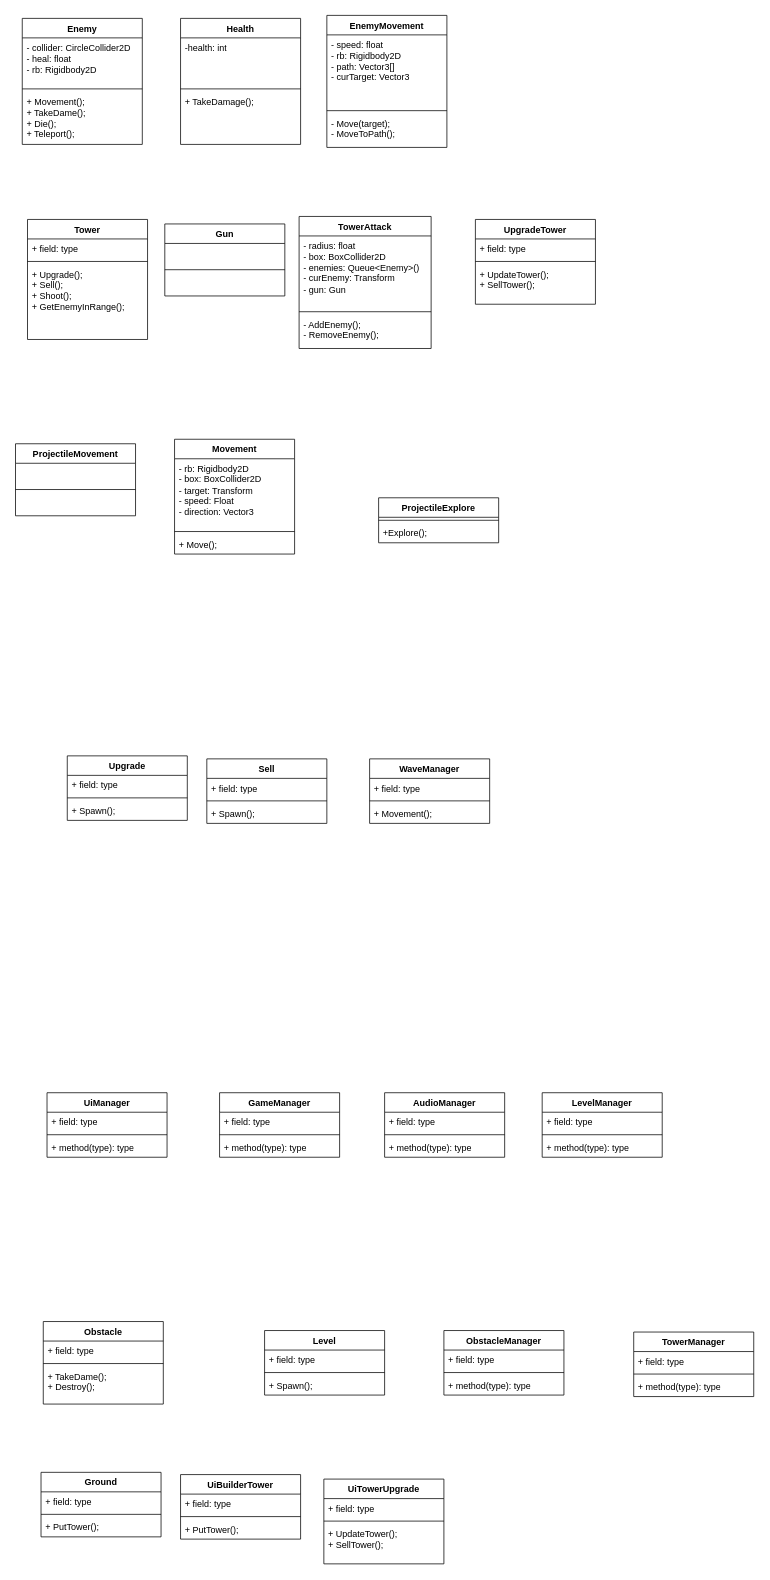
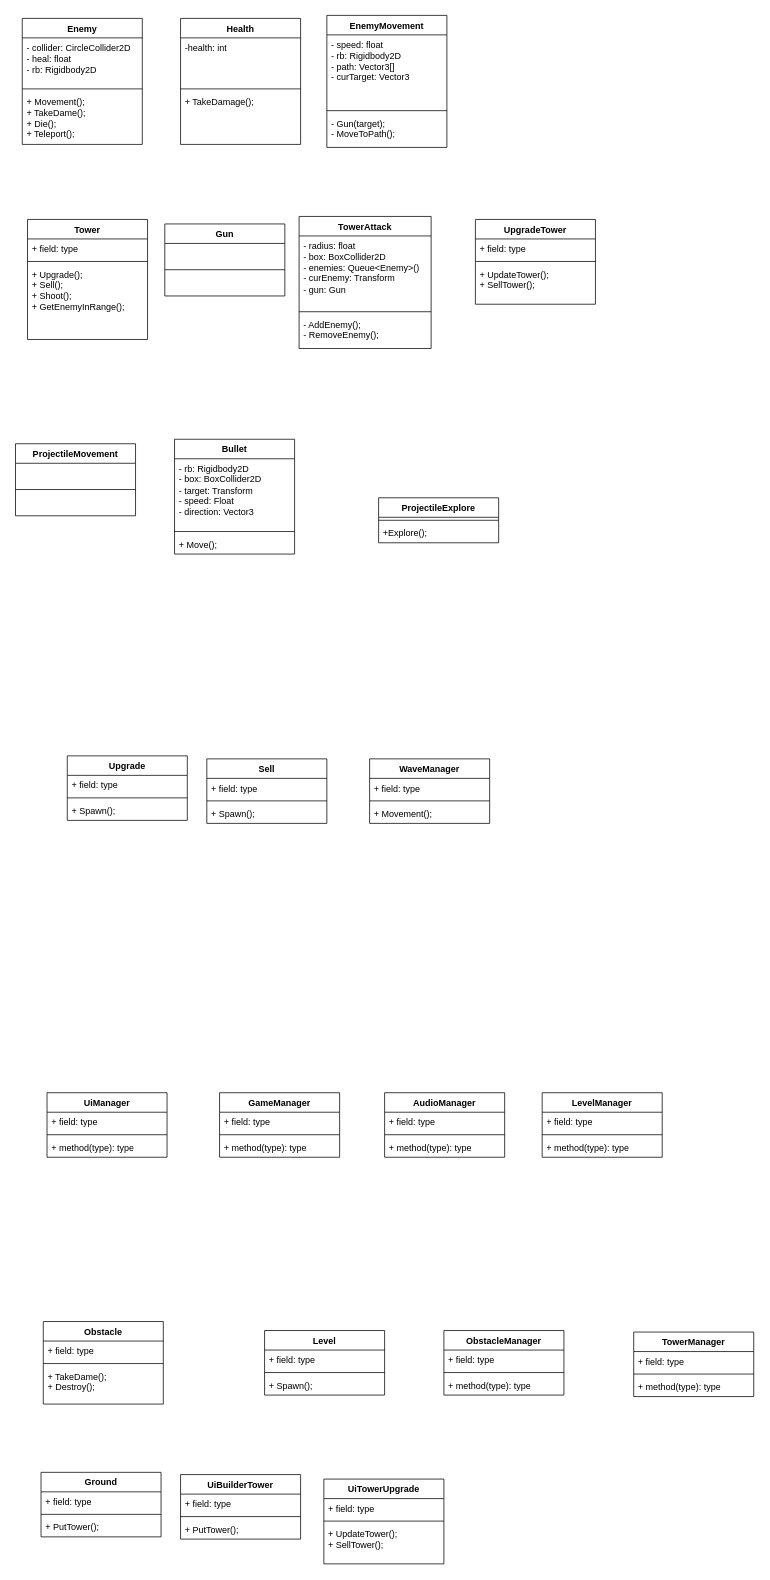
node "- Move(target); - MoveToPath();": label "- Move(target); - MoveToPath();" -> "- Gun(target); - MoveToPath();"
node "Movement": label "Movement" -> "Bullet"
